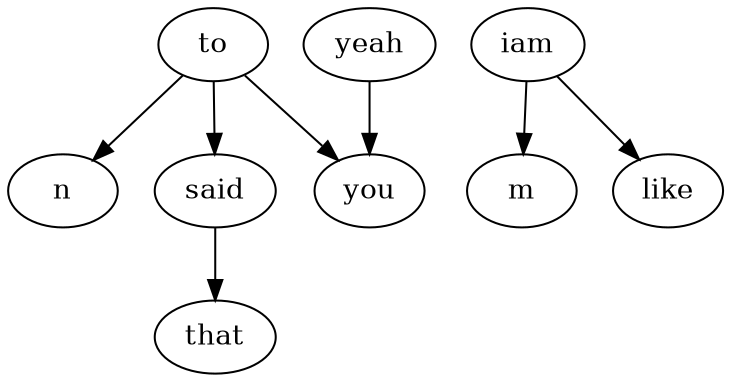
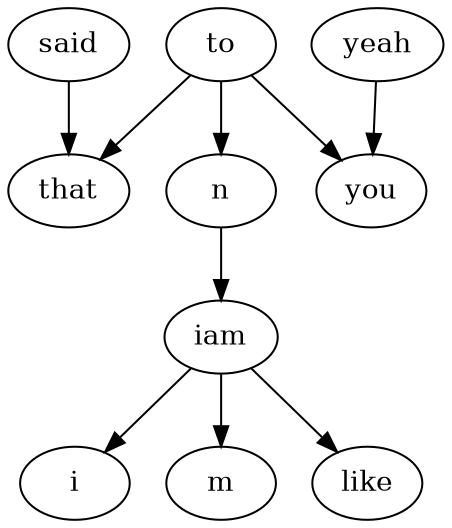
edge "to" -> "said": now "to" -> "that"
edge "n" -> "iam": added
node "i": added
